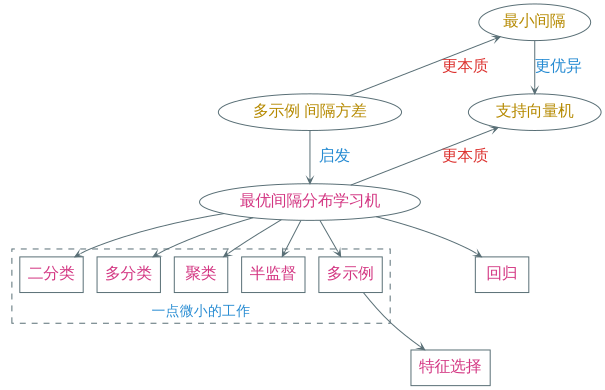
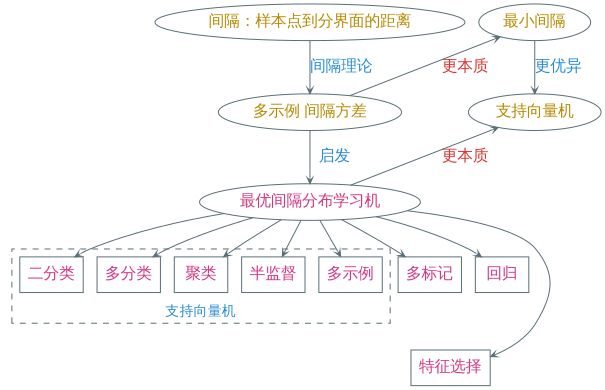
node "间隔：样本点到分界面的距离": added
node "多标记": added
cluster "一点微小的工作": label "一点微小的工作" -> "支持向量机"
edge "多示例" -> "特征选择": now "最优间隔分布学习机" -> "特征选择"
